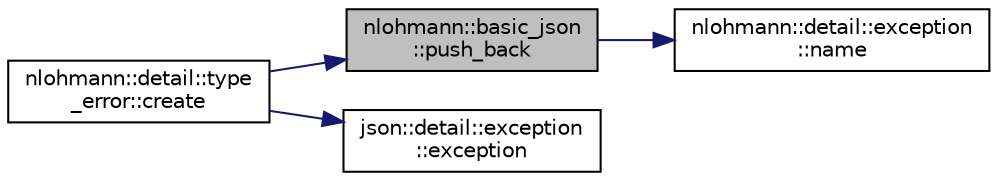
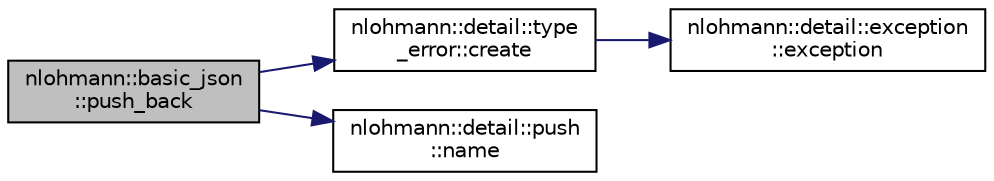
node "nlohmann::detail::exception ::name": label "nlohmann::detail::exception ::name" -> "nlohmann::detail::push ::name"
edge "nlohmann::detail::type _error::create" -> "nlohmann::basic_json ::push_back": reversed
node "json::detail::exception ::exception": label "json::detail::exception ::exception" -> "nlohmann::detail::exception ::exception"
